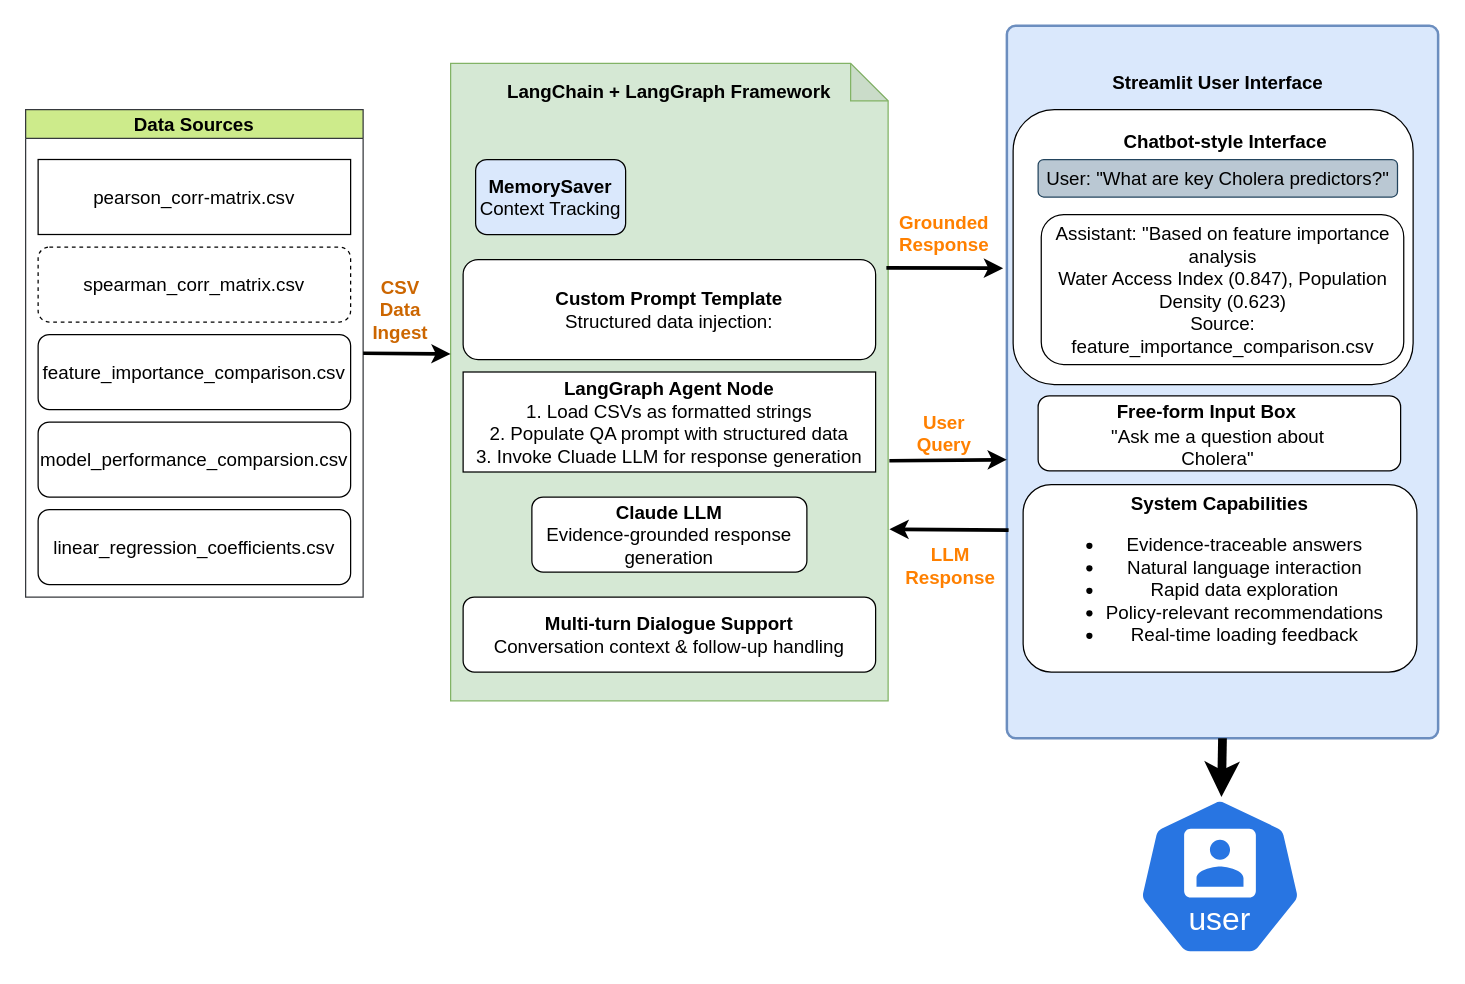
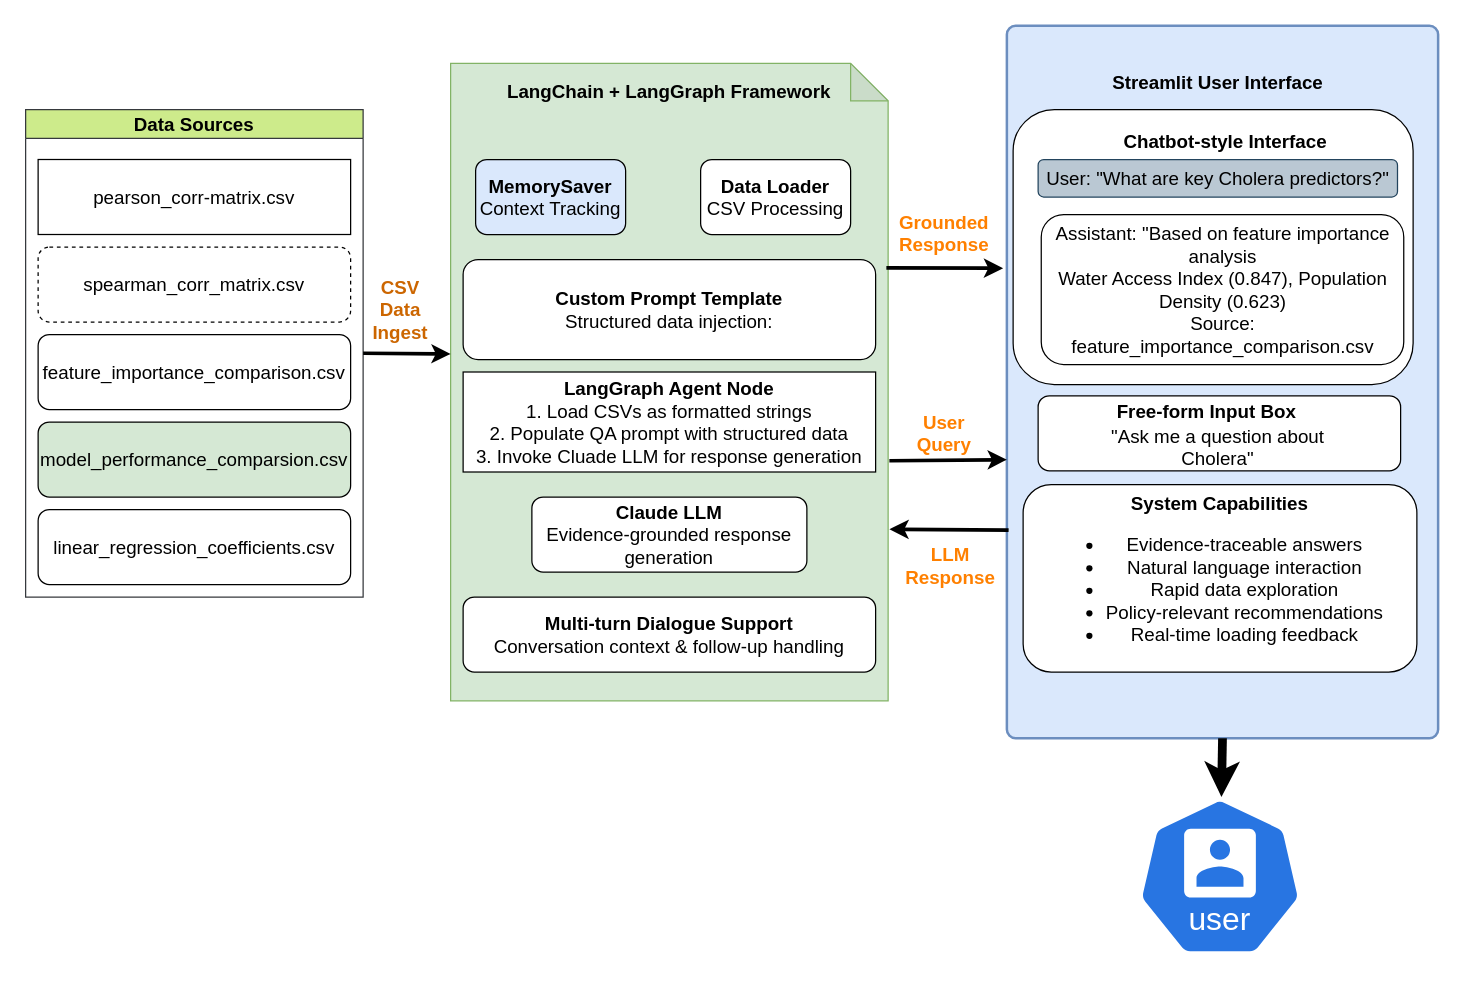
node "Data Loader CSV Processing": added
node "model_performance_comparsion.csv": fillcolor #ffffff -> #d5e8d4
